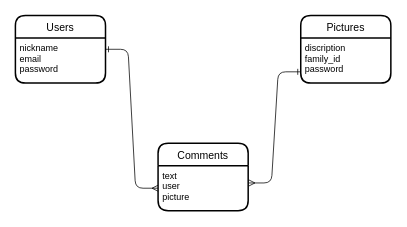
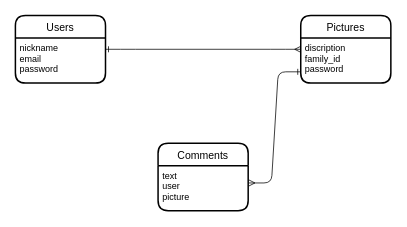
edge "nickname email password" -- "text user picture": now "nickname email password" -- "Pictures"
